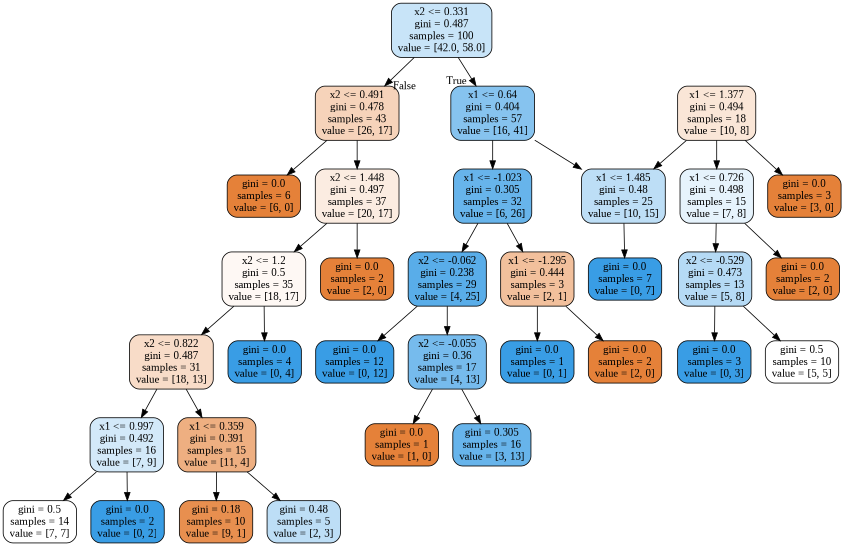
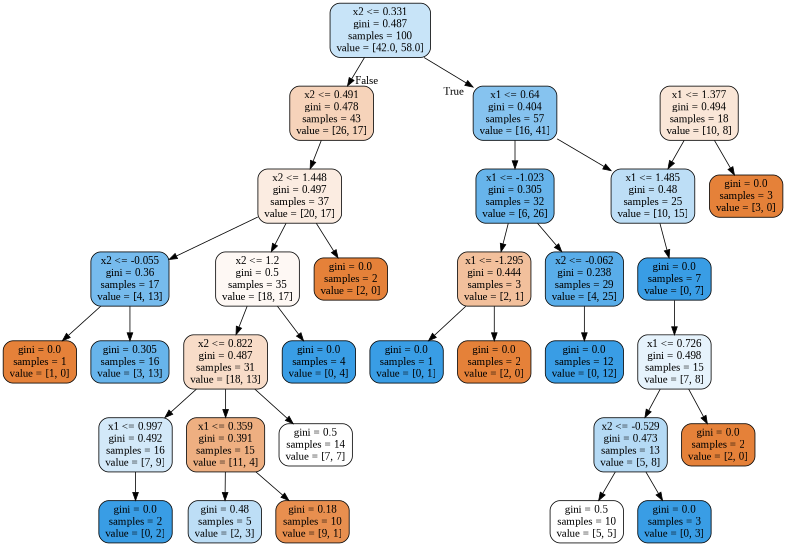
edge "x1 <= 1.377 gini = 0.494 samples = 18 value = [10, 8]" -> "x1 <= 0.726 gini = 0.498 samples = 15 value = [7, 8]": now "gini = 0.0 samples = 7 value = [0, 7]" -> "x1 <= 0.726 gini = 0.498 samples = 15 value = [7, 8]"
node "gini = 0.0 samples = 6 value = [6, 0]": removed
edge "x2 <= -0.062 gini = 0.238 samples = 29 value = [4, 25]" -> "x2 <= -0.055 gini = 0.36 samples = 17 value = [4, 13]": now "x2 <= 1.448 gini = 0.497 samples = 37 value = [20, 17]" -> "x2 <= -0.055 gini = 0.36 samples = 17 value = [4, 13]"
edge "x1 <= 0.997 gini = 0.492 samples = 16 value = [7, 9]" -> "gini = 0.5 samples = 14 value = [7, 7]": now "x2 <= 0.822 gini = 0.487 samples = 31 value = [18, 13]" -> "gini = 0.5 samples = 14 value = [7, 7]"
